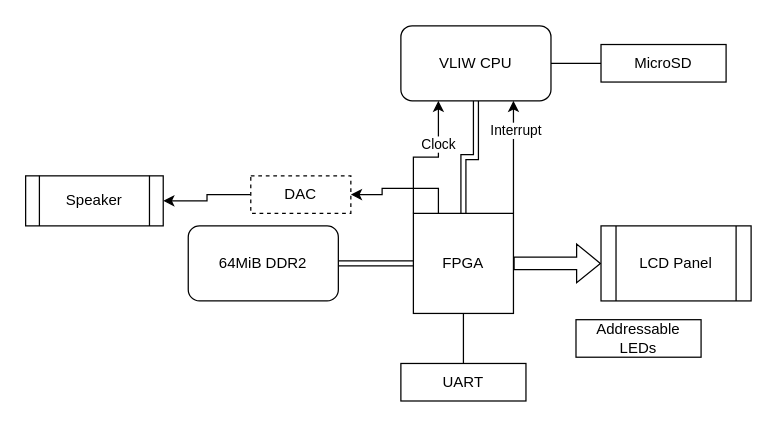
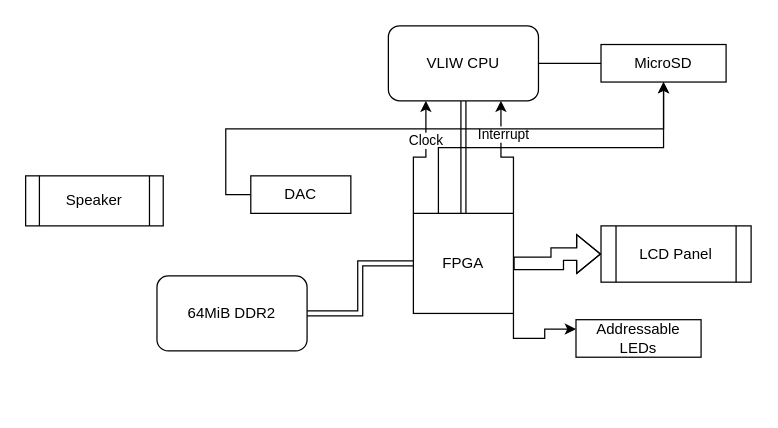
node "VLIW CPU": moved (476, 63) -> (463, 63)
edge "FPGA" -> "DAC": now "FPGA" -> "MicroSD"
node "DAC": style dashed -> solid
edge "DAC" -> "Speaker": now "DAC" -> "MicroSD"
node "64MiB DDR2": moved (263, 263) -> (232, 313)
node "LCD Panel": size 150x75 -> 150x56
edge "FPGA" -- "UART": removed
edge "FPGA" -> "Addressable LEDs": added
node "UART": removed
